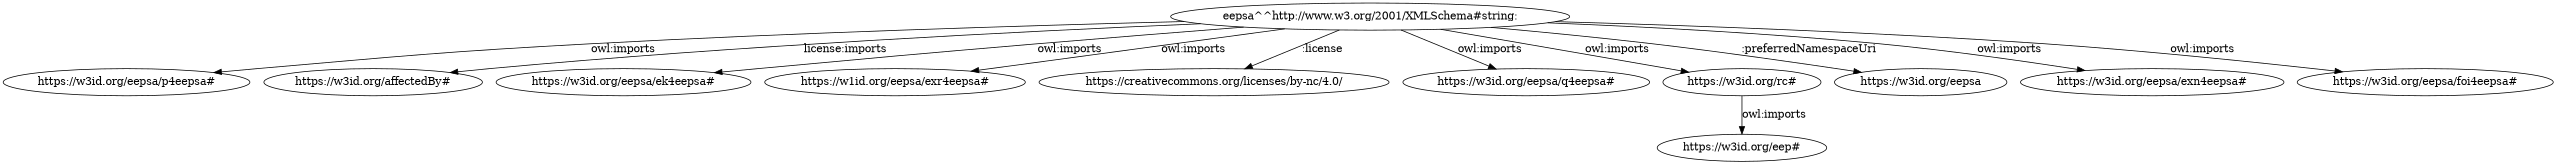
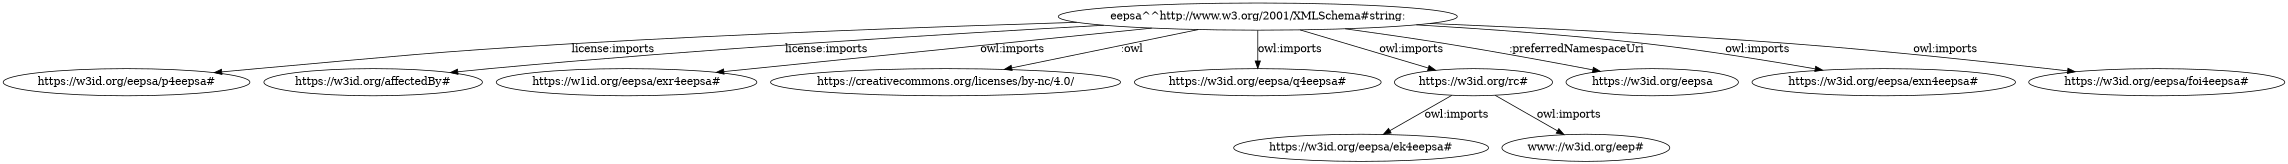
edge "eepsa^^http://www.w3.org/2001/XMLSchema#string:" -> "https://w3id.org/eepsa/ek4eepsa#": now "https://w3id.org/rc#" -> "https://w3id.org/eepsa/ek4eepsa#"
edge "eepsa^^http://www.w3.org/2001/XMLSchema#string:" -> "https://w3id.org/eepsa/p4eepsa#": label "owl:imports" -> "license:imports"
edge "eepsa^^http://www.w3.org/2001/XMLSchema#string:" -> "https://creativecommons.org/licenses/by-nc/4.0/": label ":license" -> ":owl"
node "https://w3id.org/eep#": label "https://w3id.org/eep#" -> "www://w3id.org/eep#"
